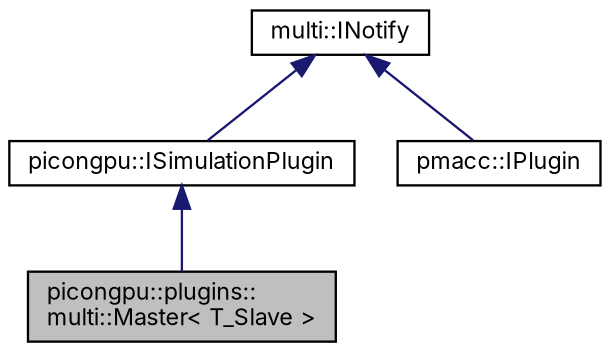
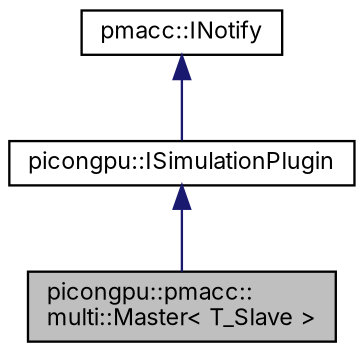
node "multi::INotify": label "multi::INotify" -> "pmacc::INotify"
node "pmacc::IPlugin": removed
node "picongpu::plugins:: multi::Master< T_Slave >": label "picongpu::plugins:: multi::Master< T_Slave >" -> "picongpu::pmacc:: multi::Master< T_Slave >"
